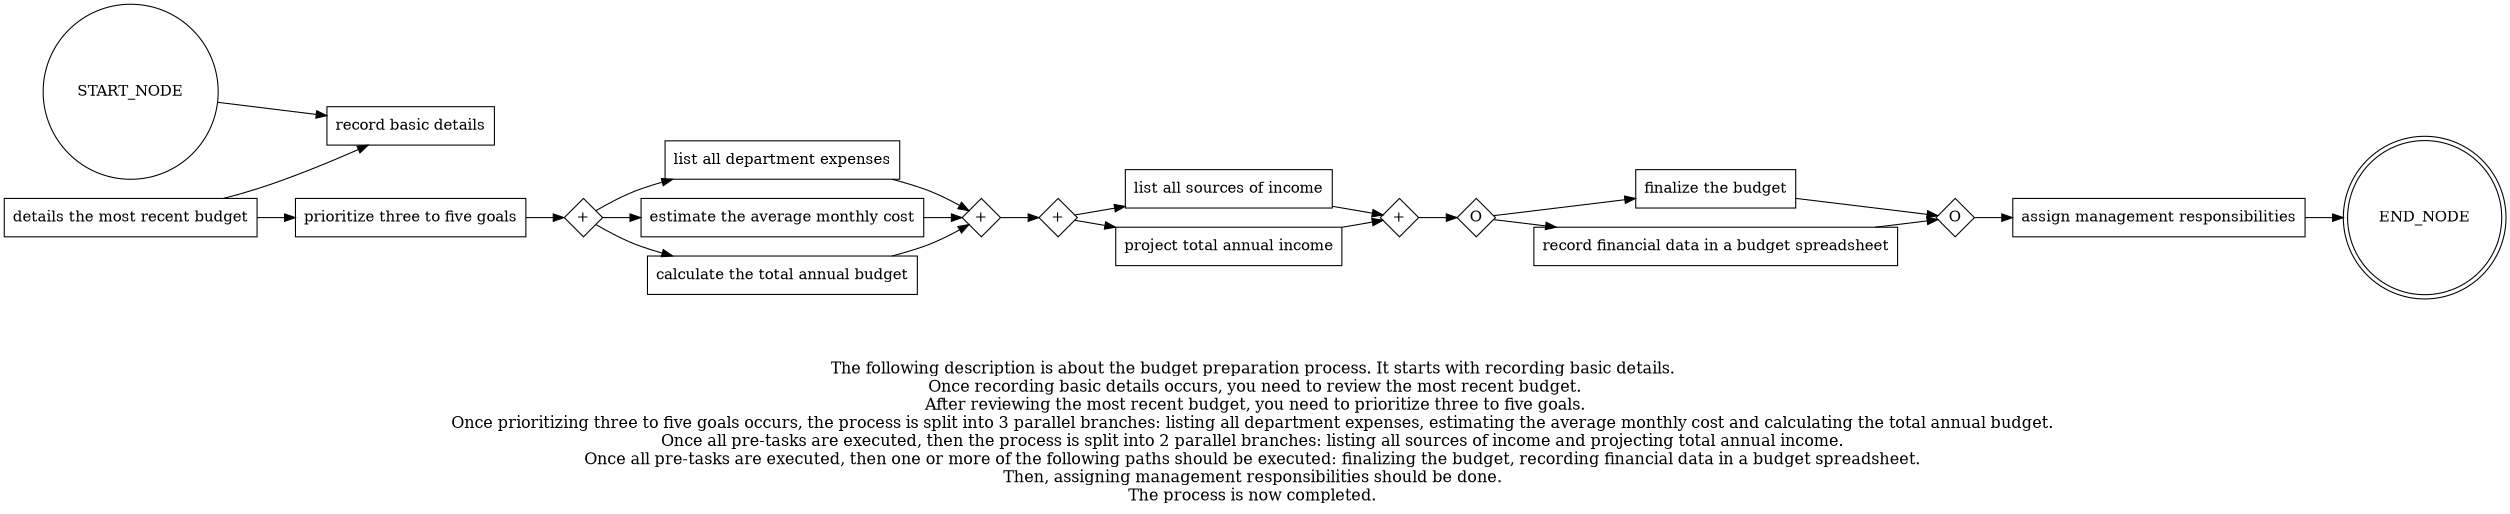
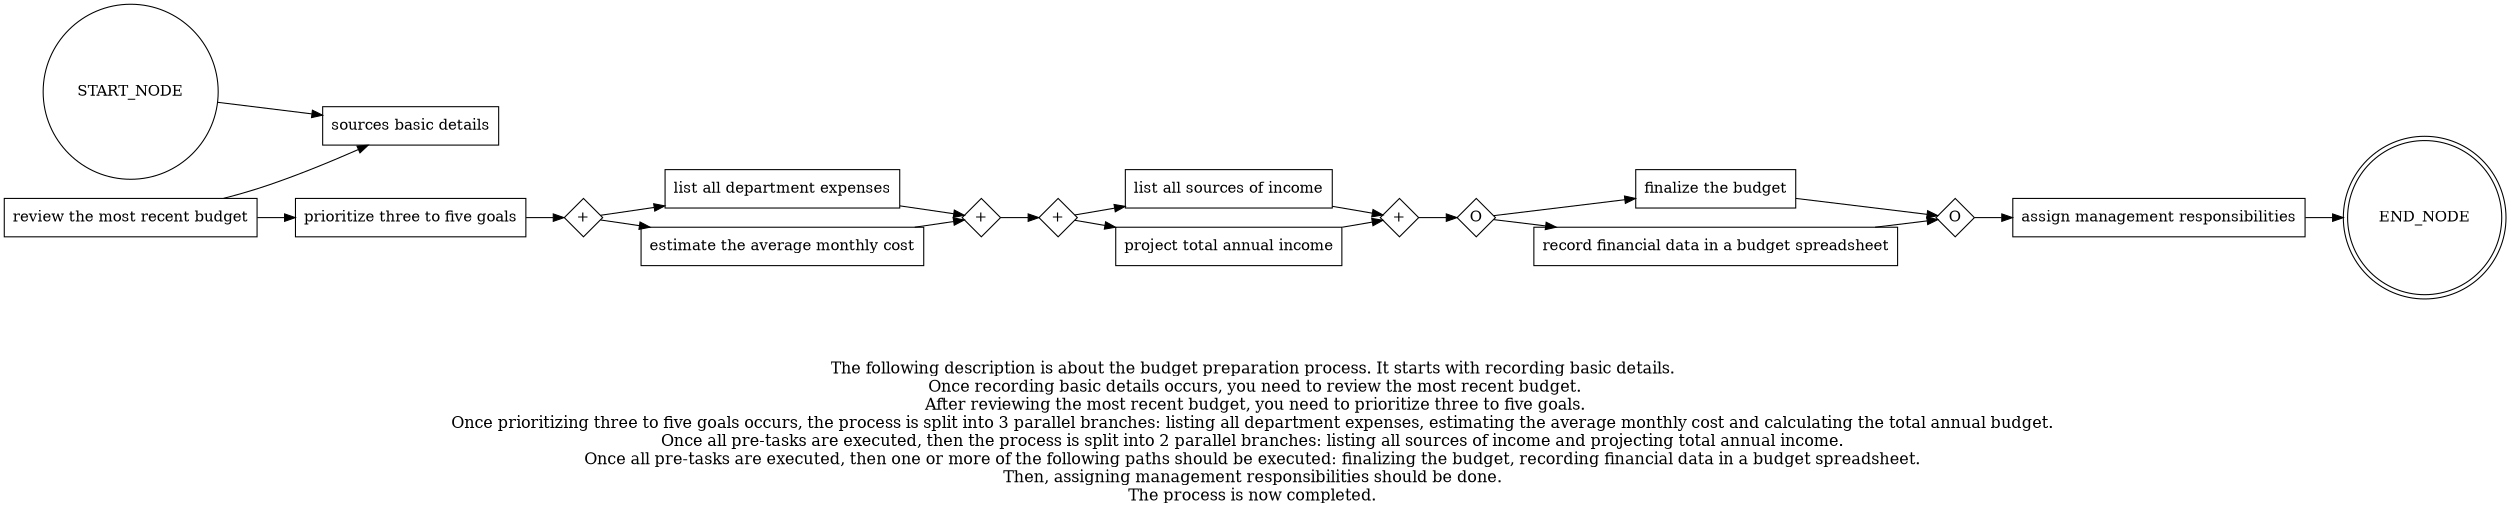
node "record basic details": label "record basic details" -> "sources basic details"
node "details the most recent budget": label "details the most recent budget" -> "review the most recent budget"
node "calculate the total annual budget": removed
